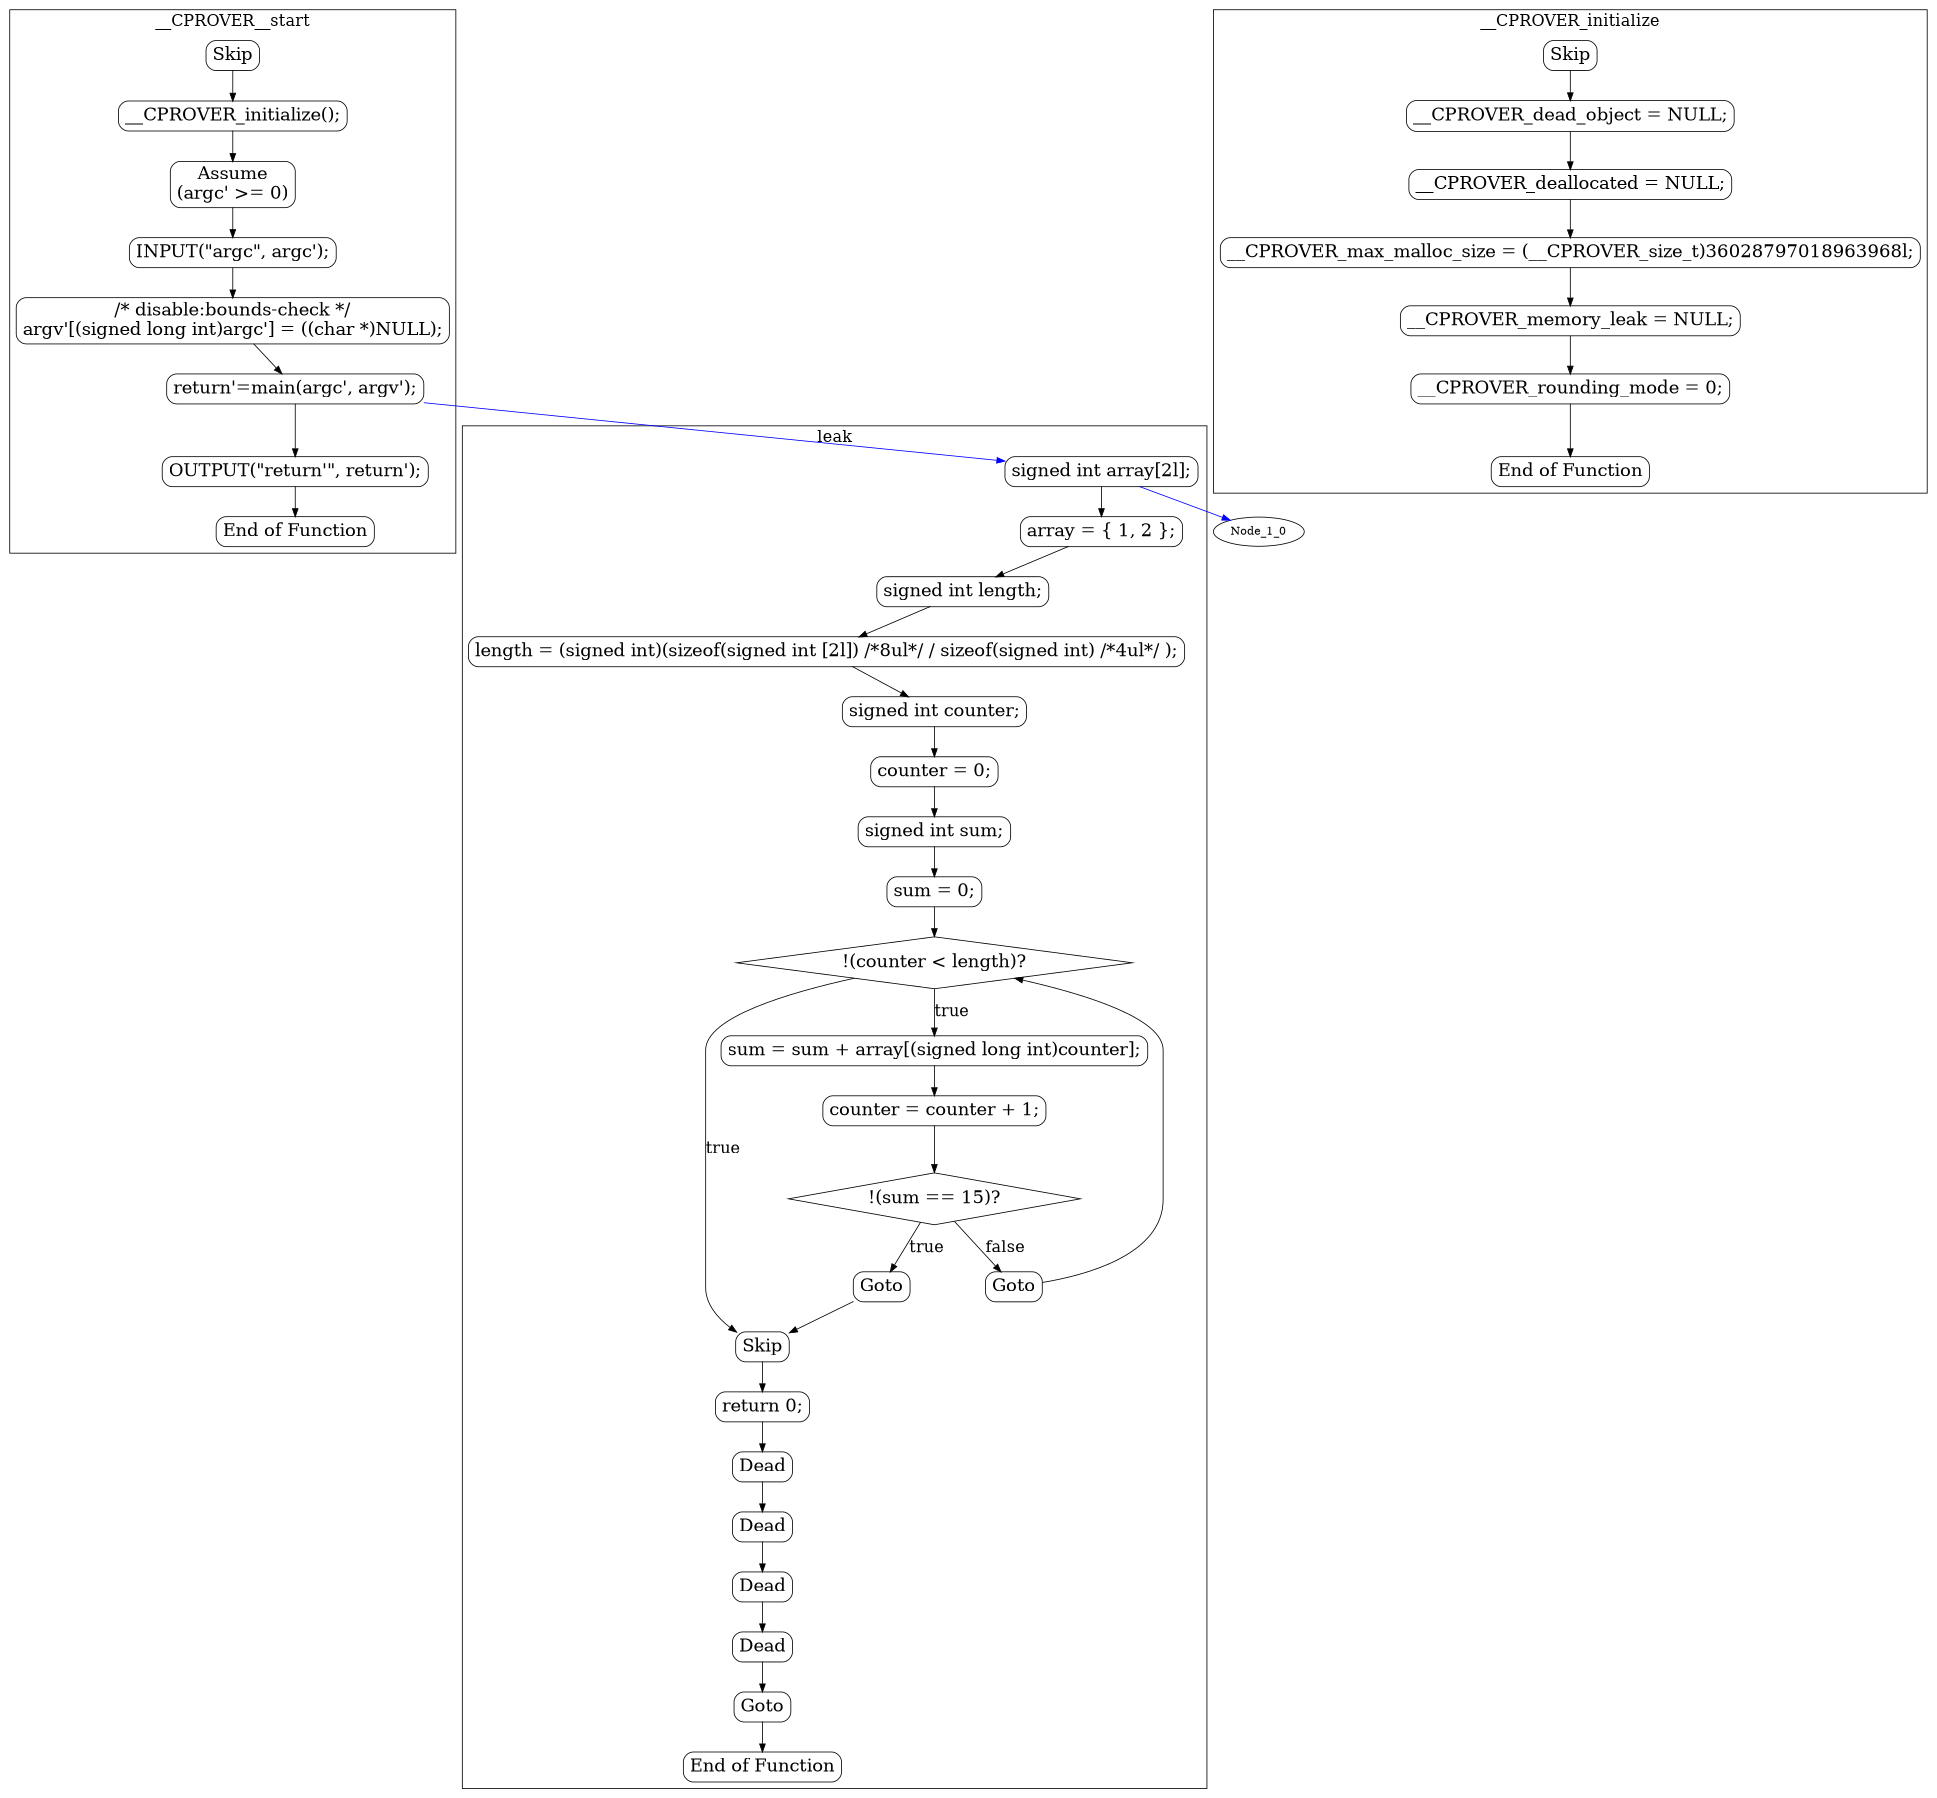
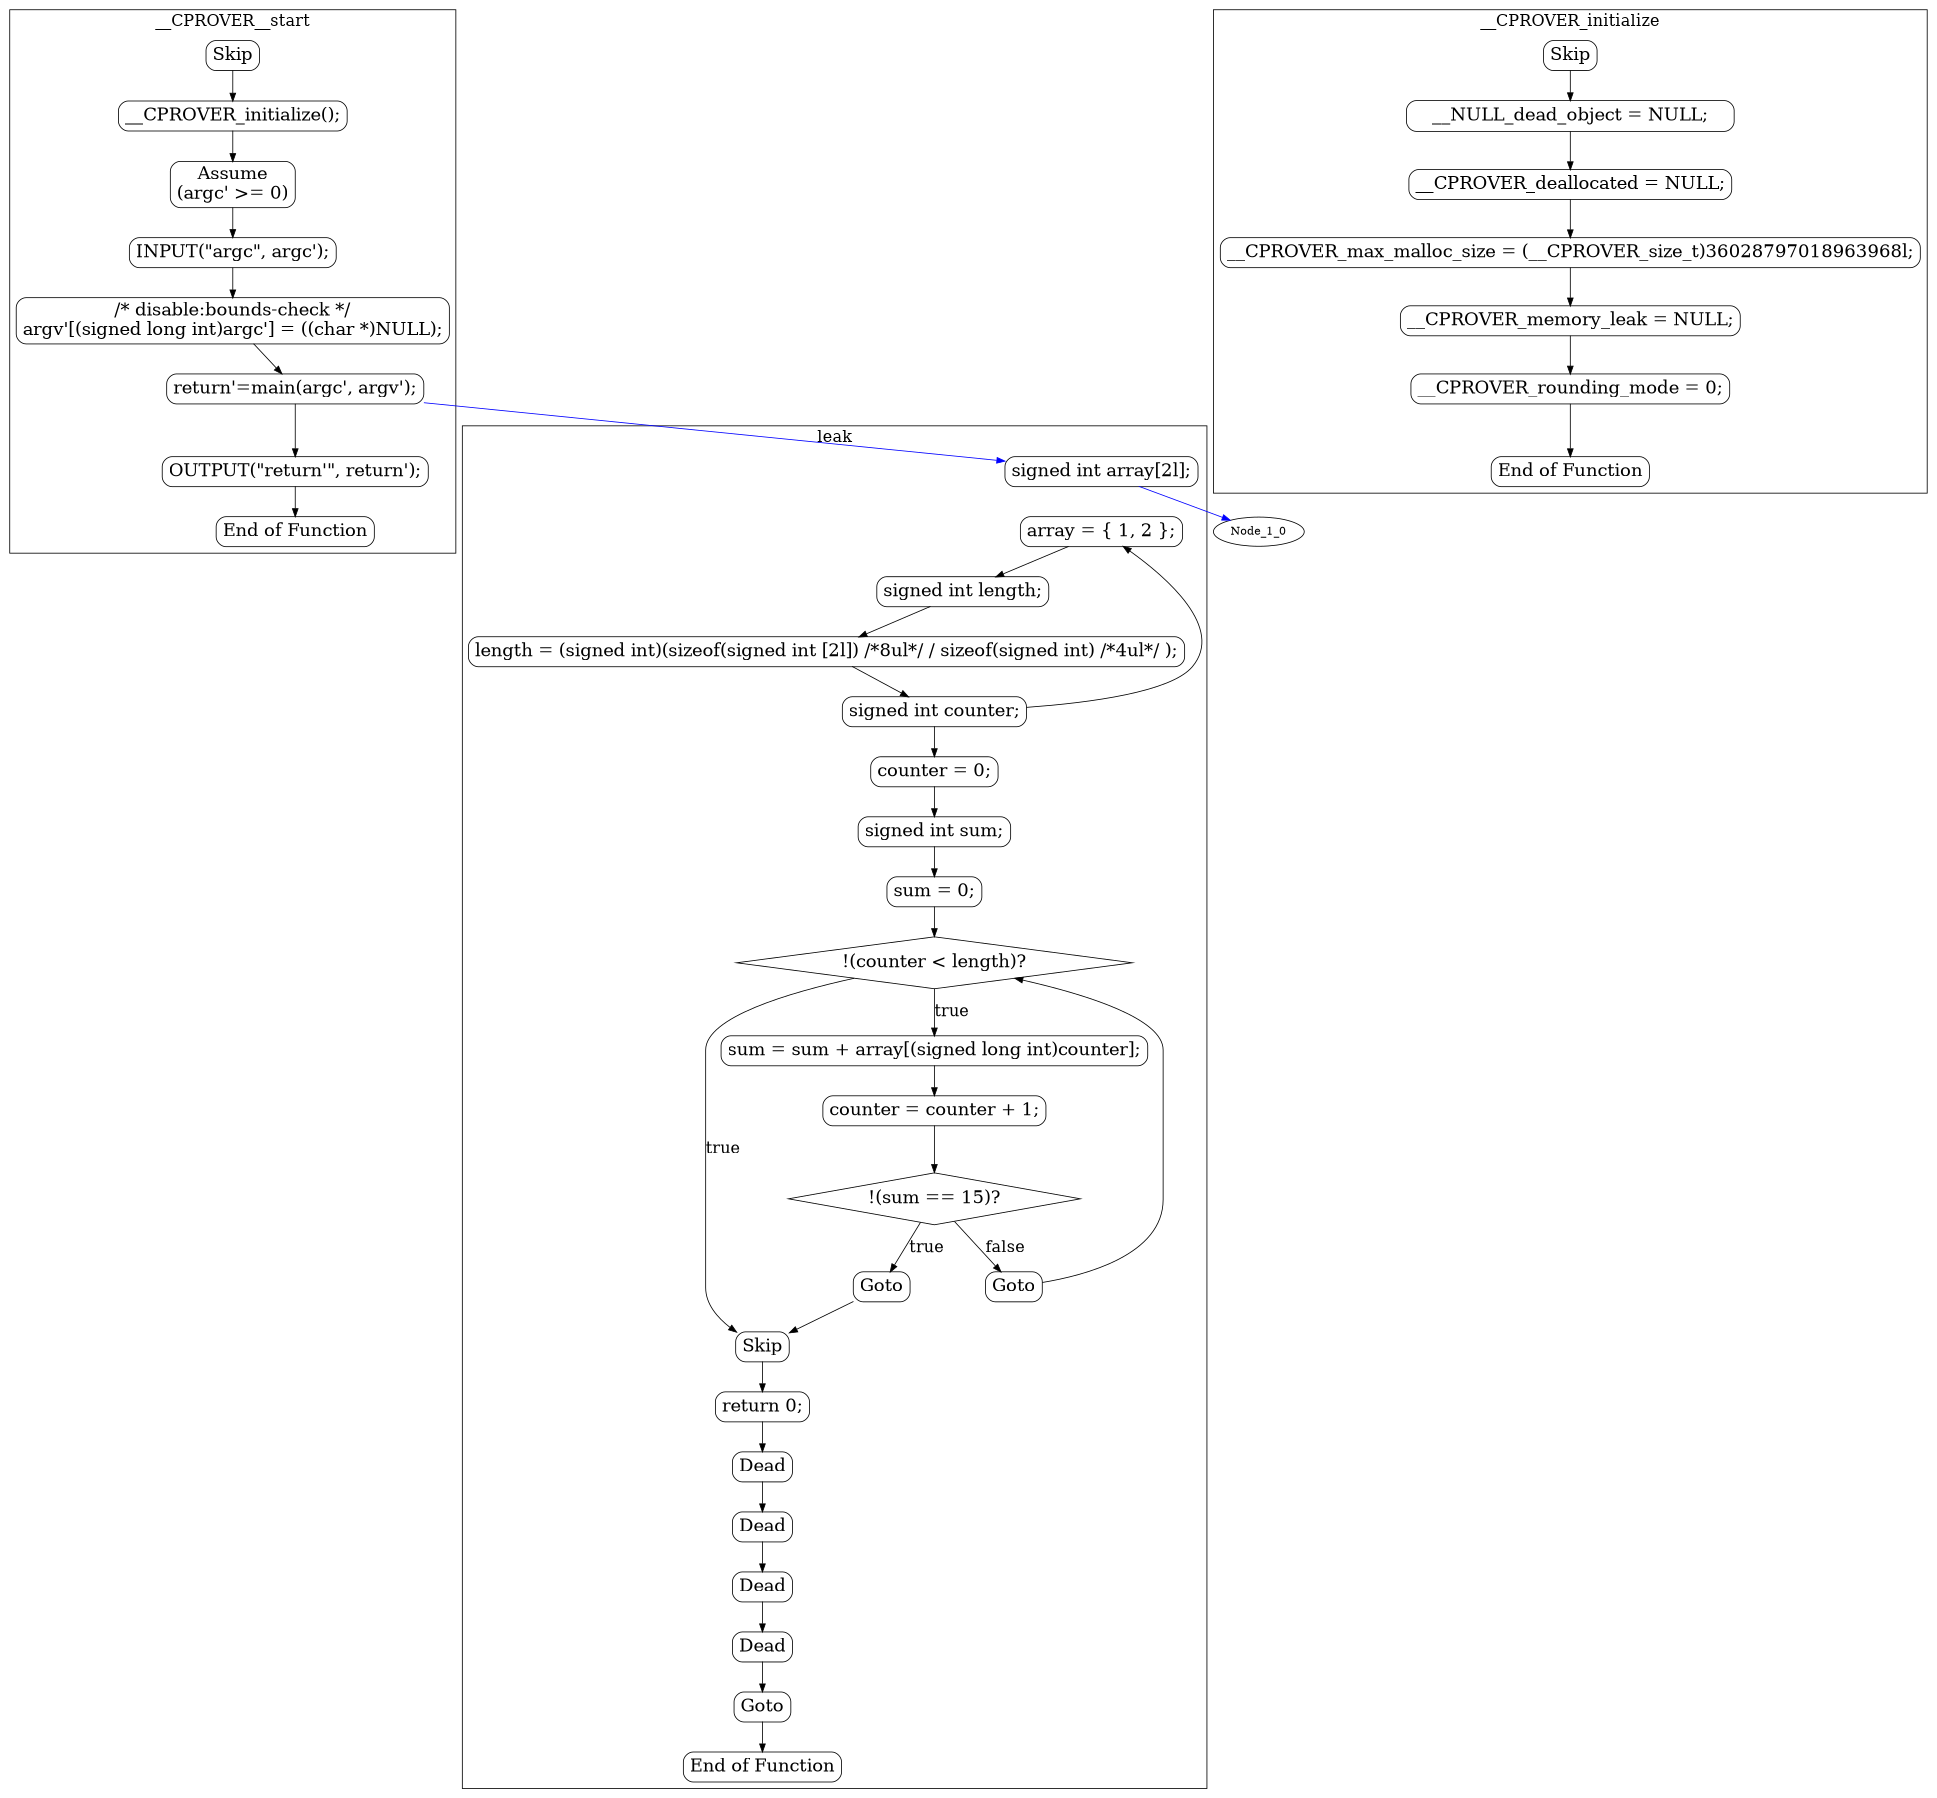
node "__CPROVER_dead_object = NULL;": label "__CPROVER_dead_object = NULL;" -> "__NULL_dead_object = NULL;"
edge "signed int array[2l];" -> "array = { 1, 2 };": now "signed int counter;" -> "array = { 1, 2 };"
